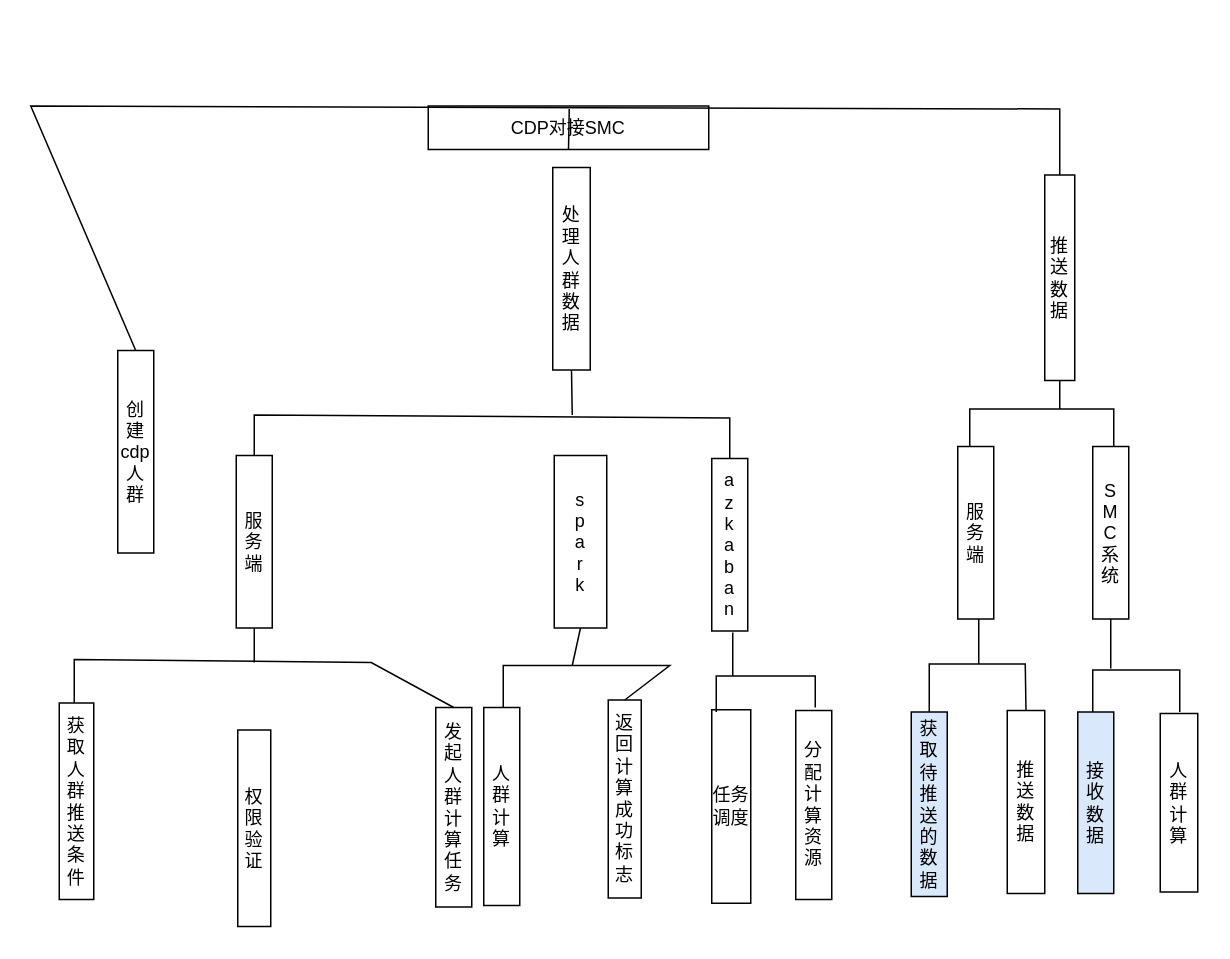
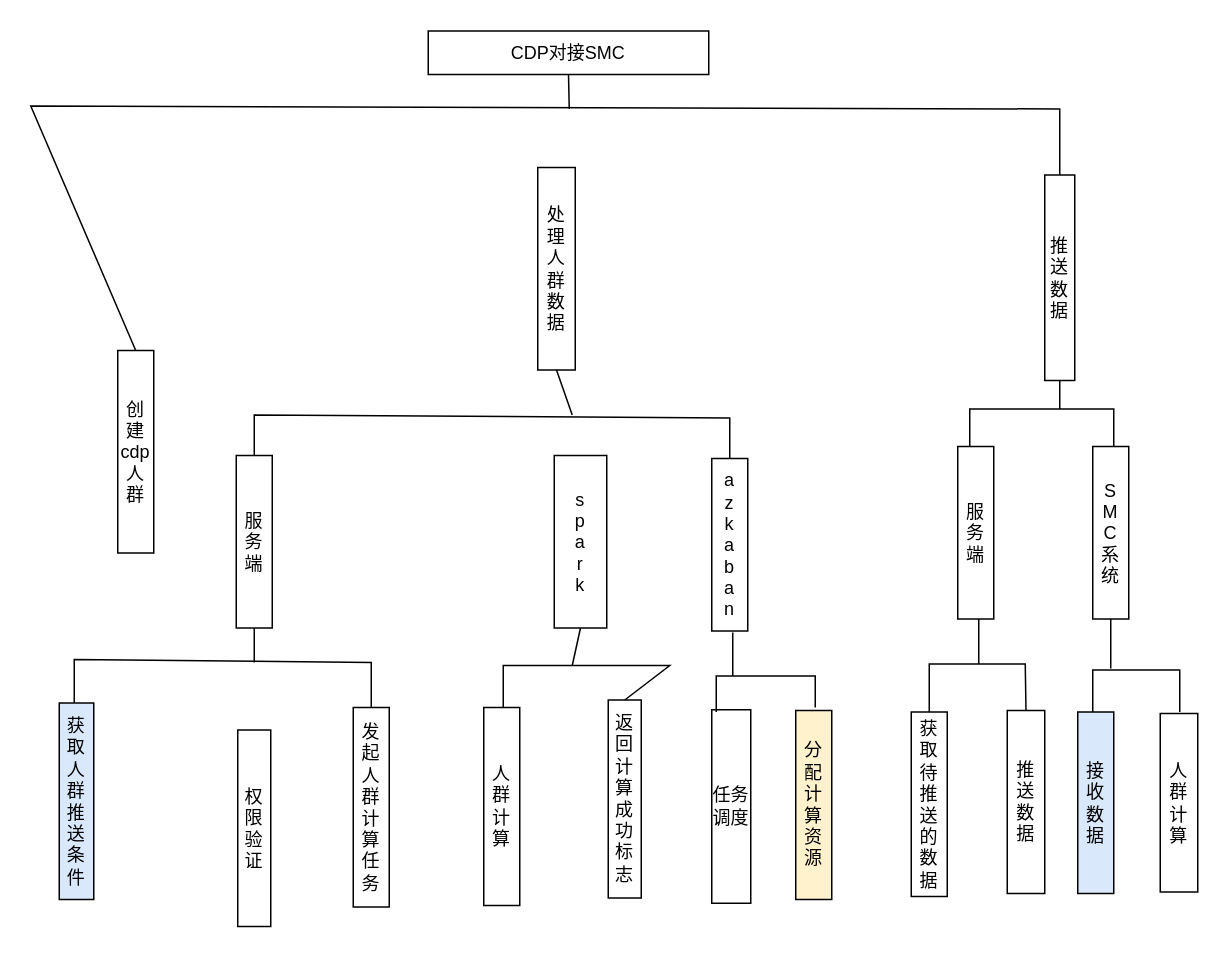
node "CDP对接SMC": moved (569, 128) -> (569, 53)
node "处理人群数据": moved (572, 269) -> (557, 269)
node "获取人群推送条件": fillcolor #ffffff -> #dae8fc
node "获取待推送的数据": fillcolor #dae8fc -> #ffffff
node "分配计算资源": fillcolor #ffffff -> #fff2cc
node "发起人群计算任务": moved (454, 807) -> (371, 807)
